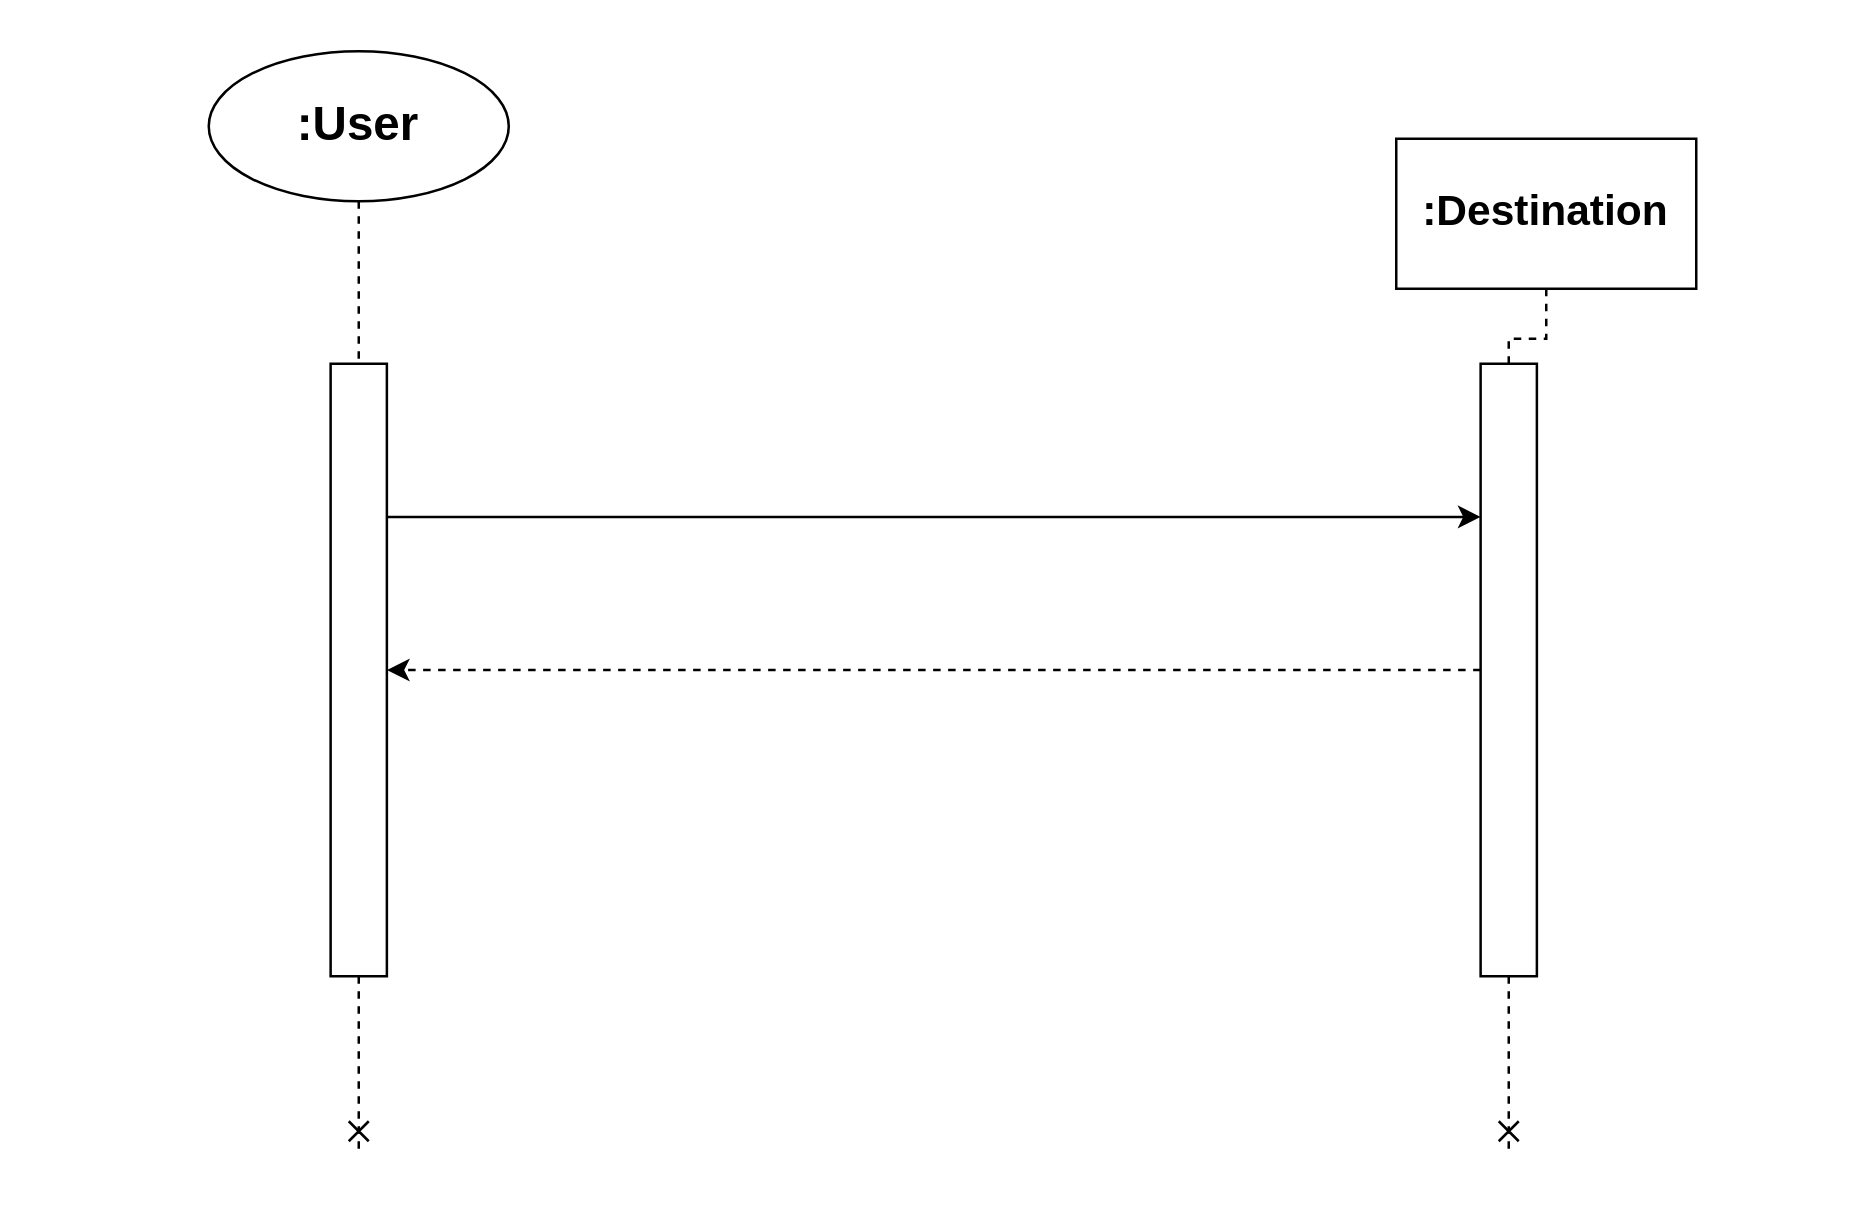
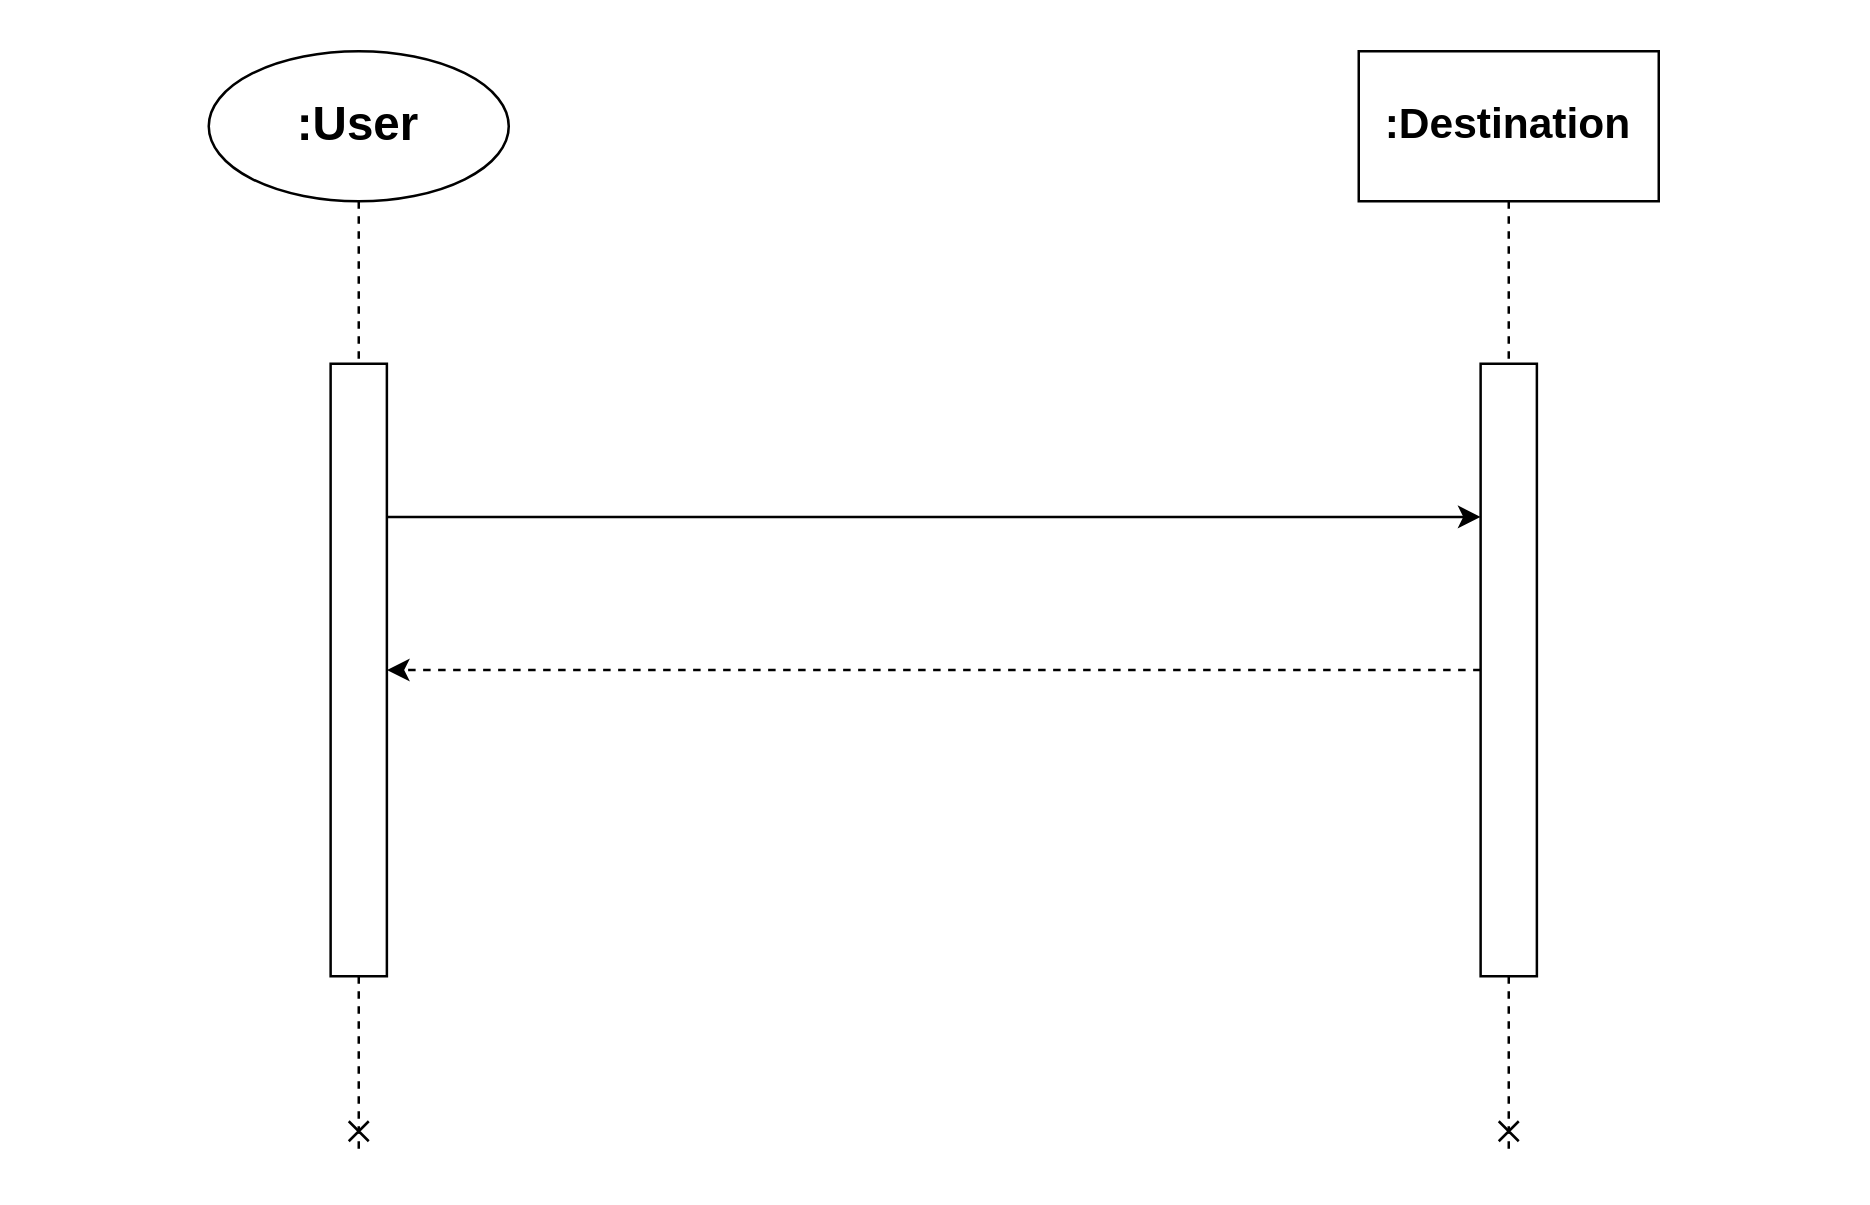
node ":Destination": moved (1546, 214) -> (1509, 126)
